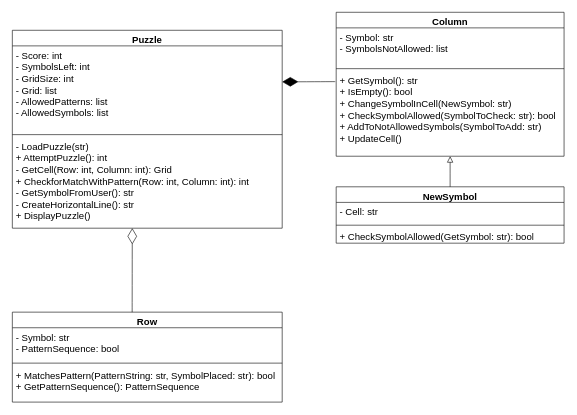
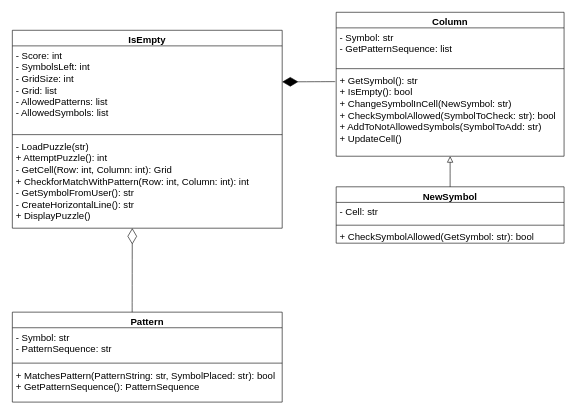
node "Puzzle": label "Puzzle" -> "IsEmpty"
node "- Symbol: str - SymbolsNotAllowed: list": label "- Symbol: str - SymbolsNotAllowed: list" -> "- Symbol: str - GetPatternSequence: list"
node "Row": label "Row" -> "Pattern"
node "- Symbol: str - PatternSequence: bool": label "- Symbol: str - PatternSequence: bool" -> "- Symbol: str - PatternSequence: str"
